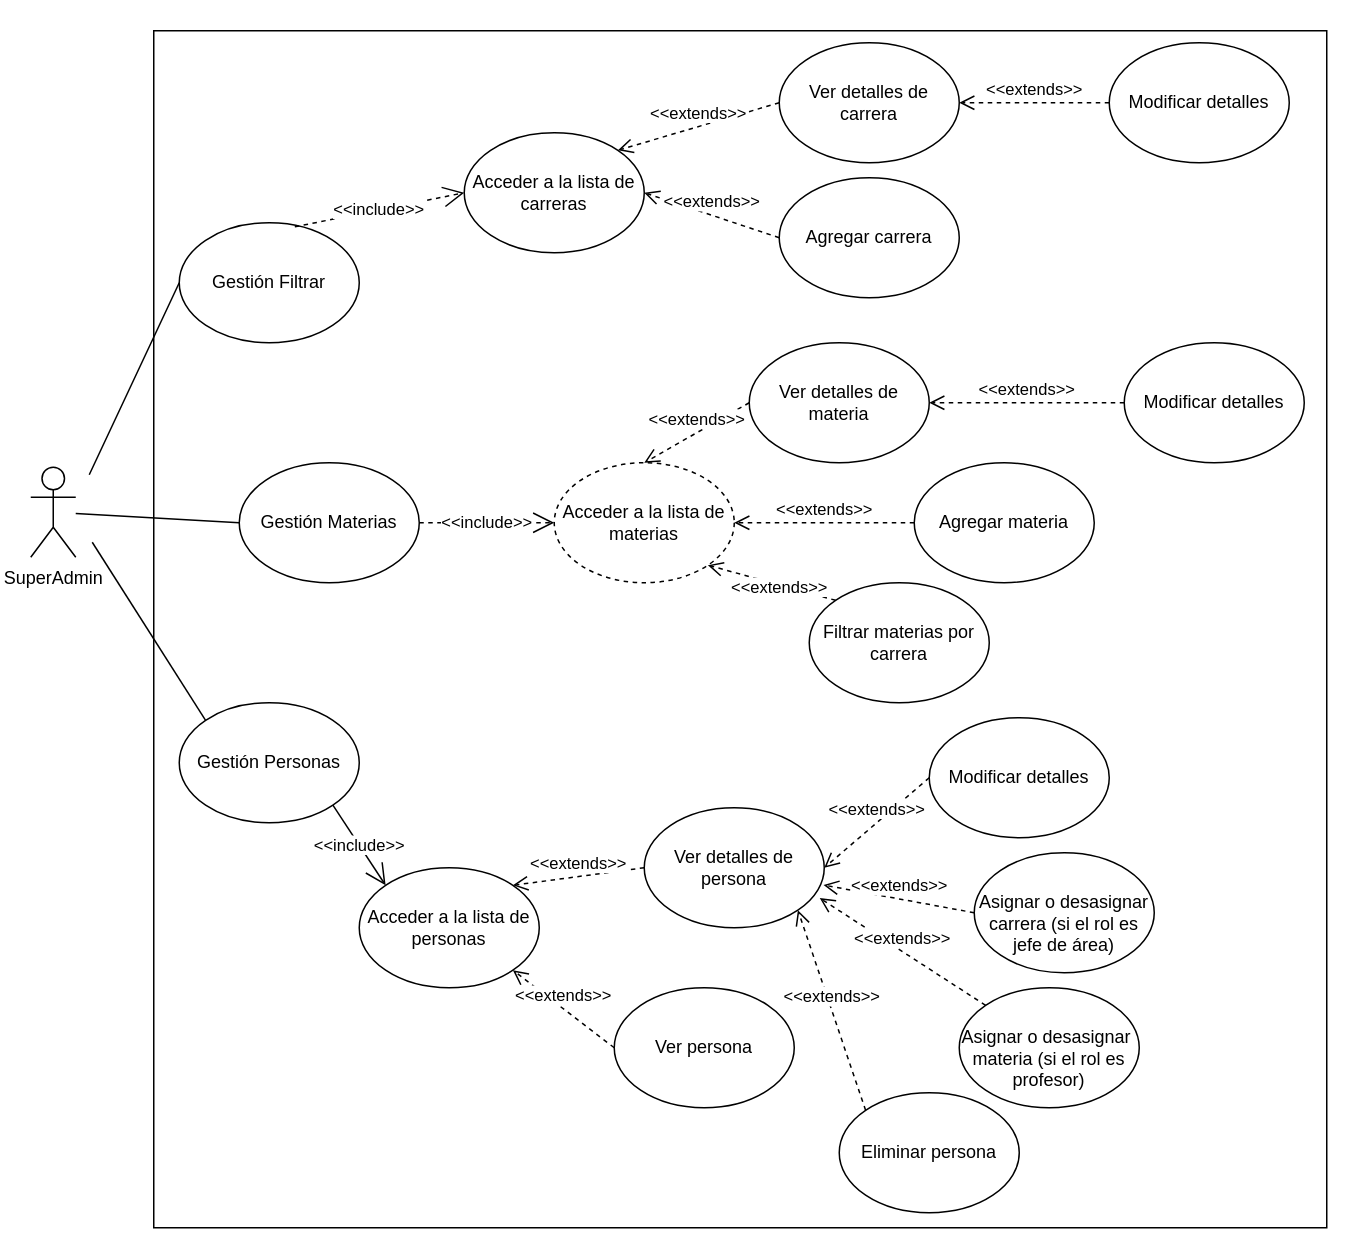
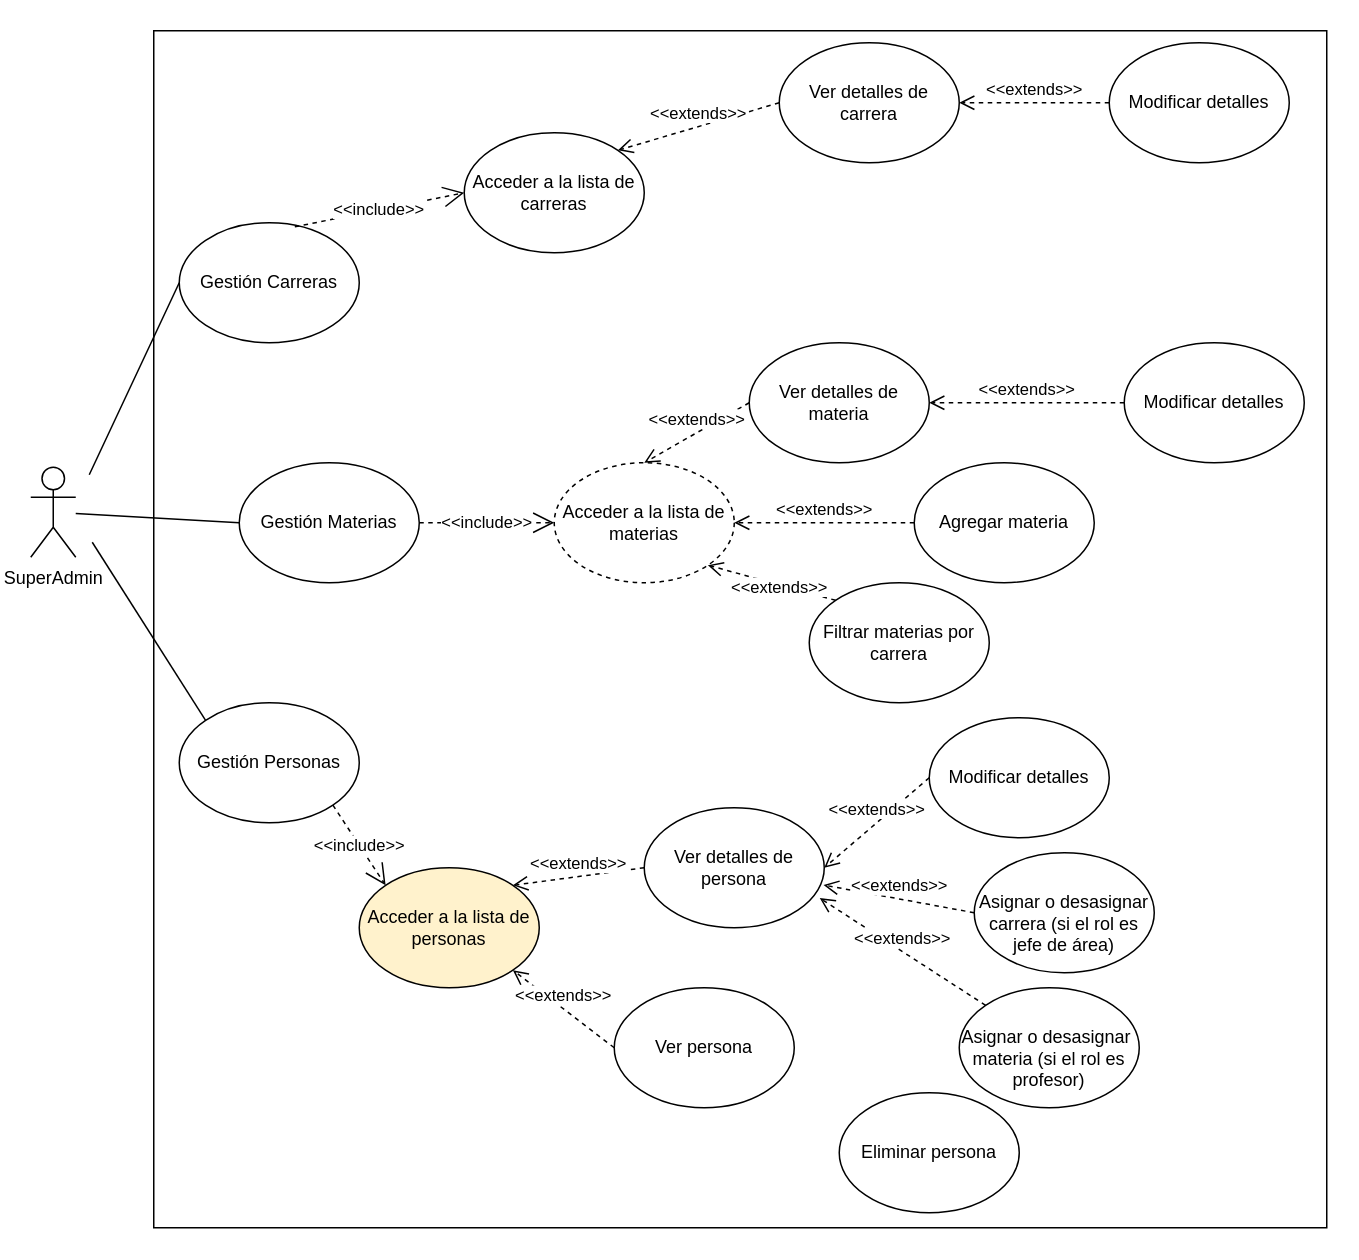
edge "Agregar carrera" -> "Acceder a la lista de carreras": removed, label "<<extends>>"
node "Agregar carrera": removed
node "Gestión Filtrar": label "Gestión Filtrar" -> "Gestión Carreras"
edge "Gestión Personas" -> "Acceder a la lista de personas": style solid -> dashed
node "Acceder a la lista de personas": fillcolor #ffffff -> #fff2cc
edge "Eliminar persona" -> "Ver detalles de persona": removed, label "<<extends>>"
